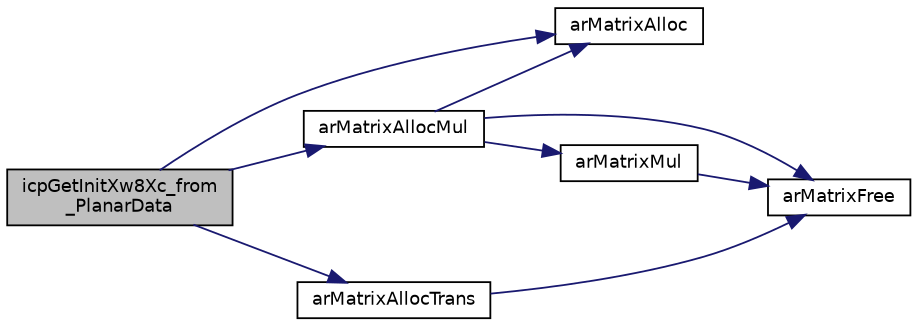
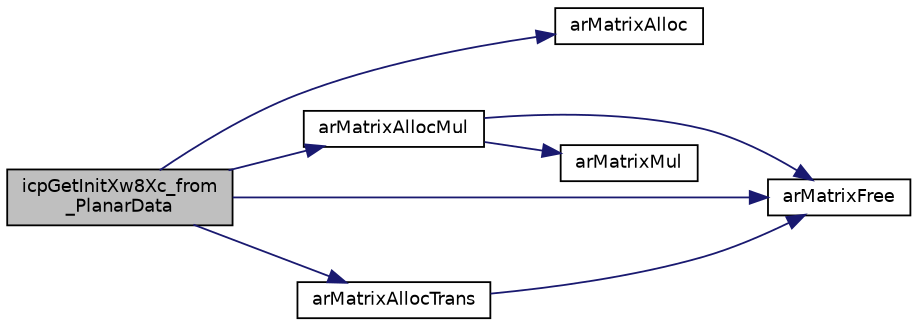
edge "arMatrixAllocMul" -> "arMatrixAlloc": removed
edge "arMatrixMul" -> "arMatrixFree": now "icpGetInitXw8Xc_from _PlanarData" -> "arMatrixFree"
